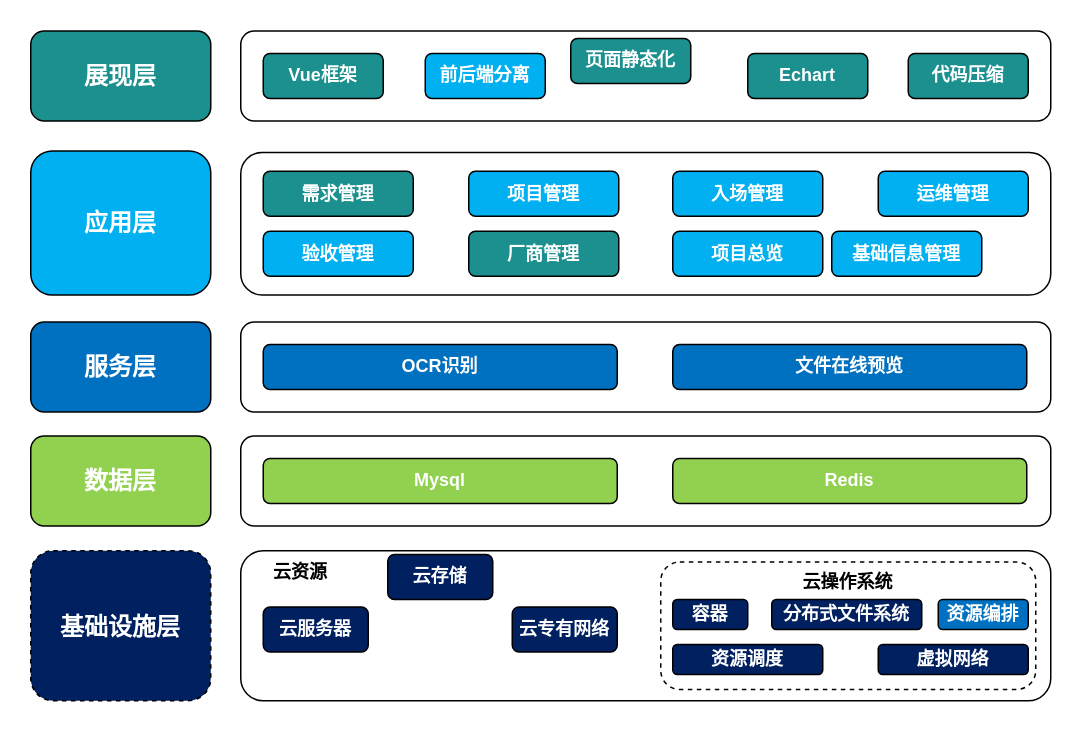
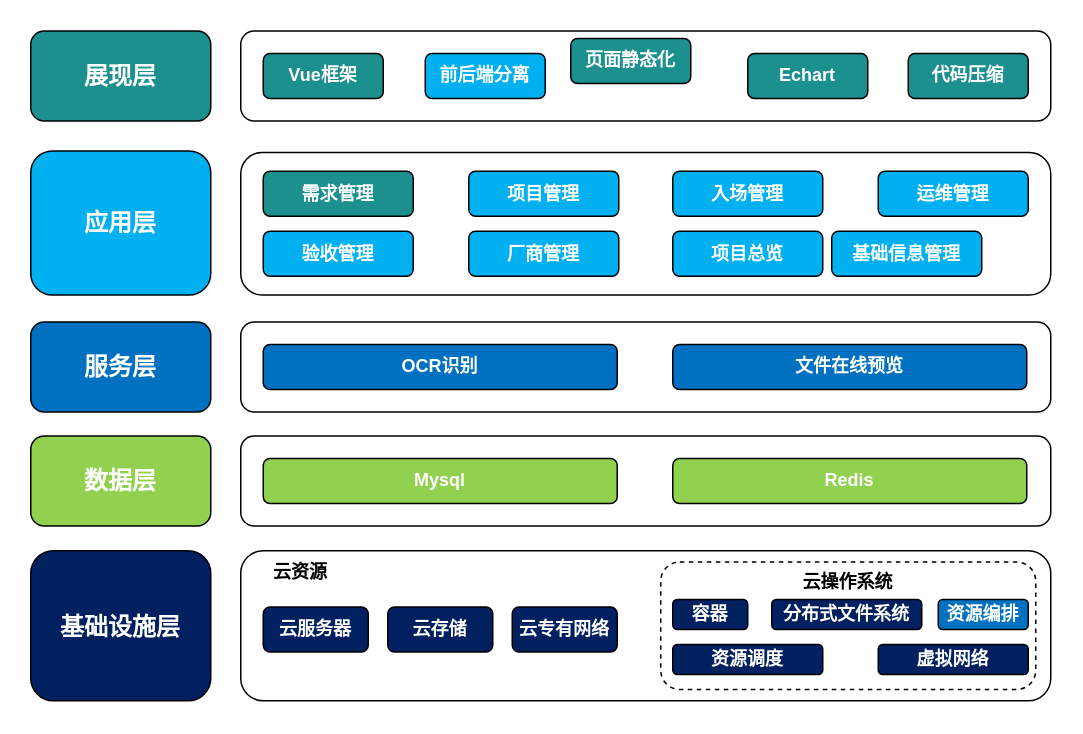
node "厂商管理": fillcolor #1b908f -> #00b0f1
node "云存储": moved (440, 577) -> (440, 629)
node "基础设施层": style dashed -> solid
